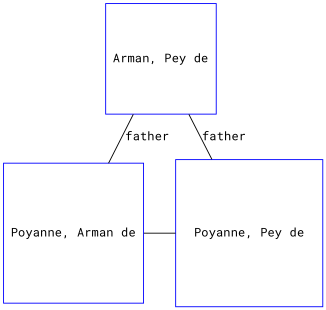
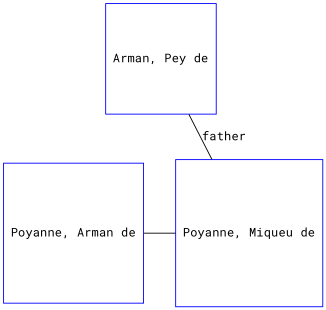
edge "Arman, Pey de" -- "Poyanne, Arman de": removed, label "father"
node "Poyanne, Pey de": label "Poyanne, Pey de" -> "Poyanne, Miqueu de"
